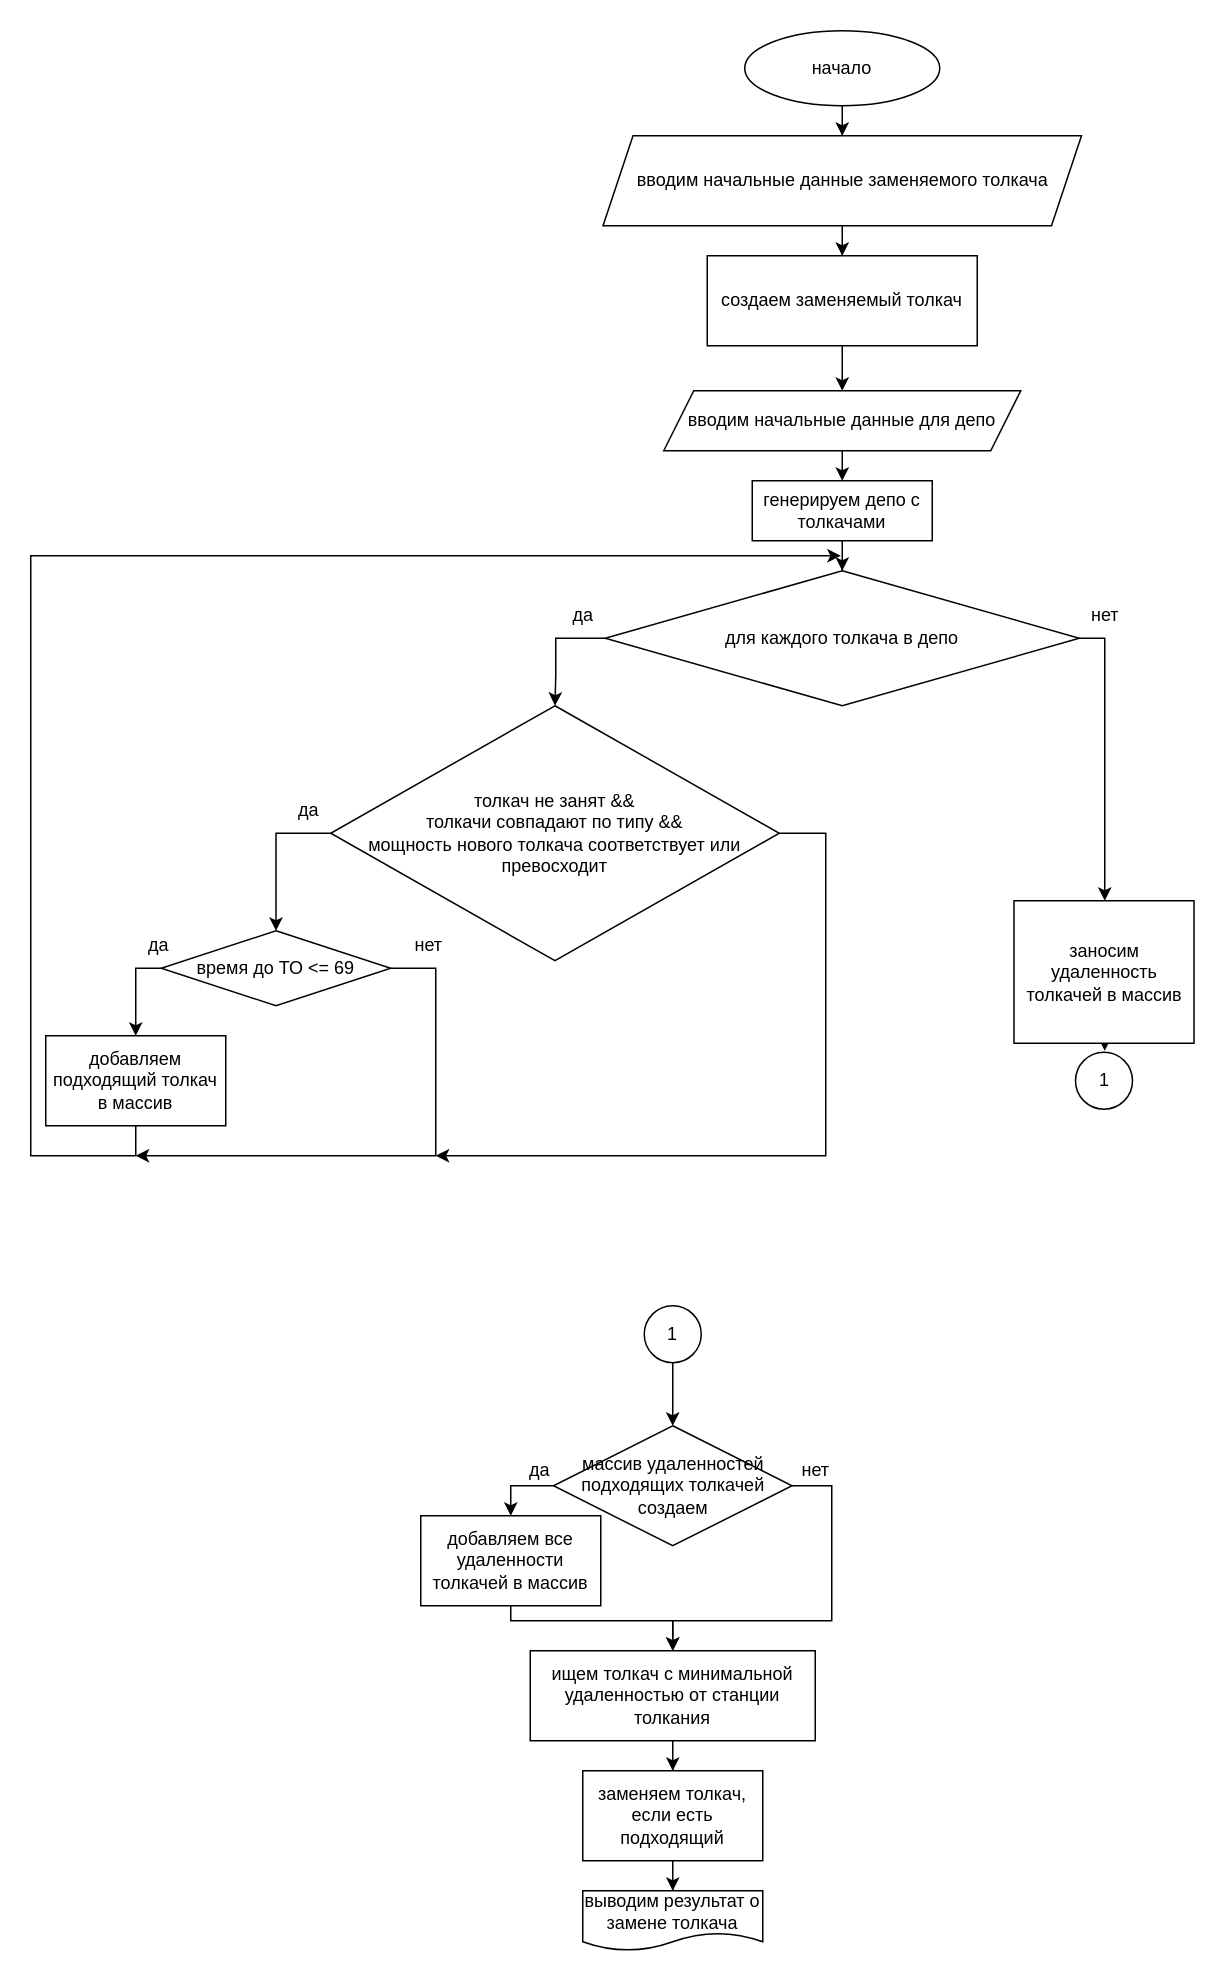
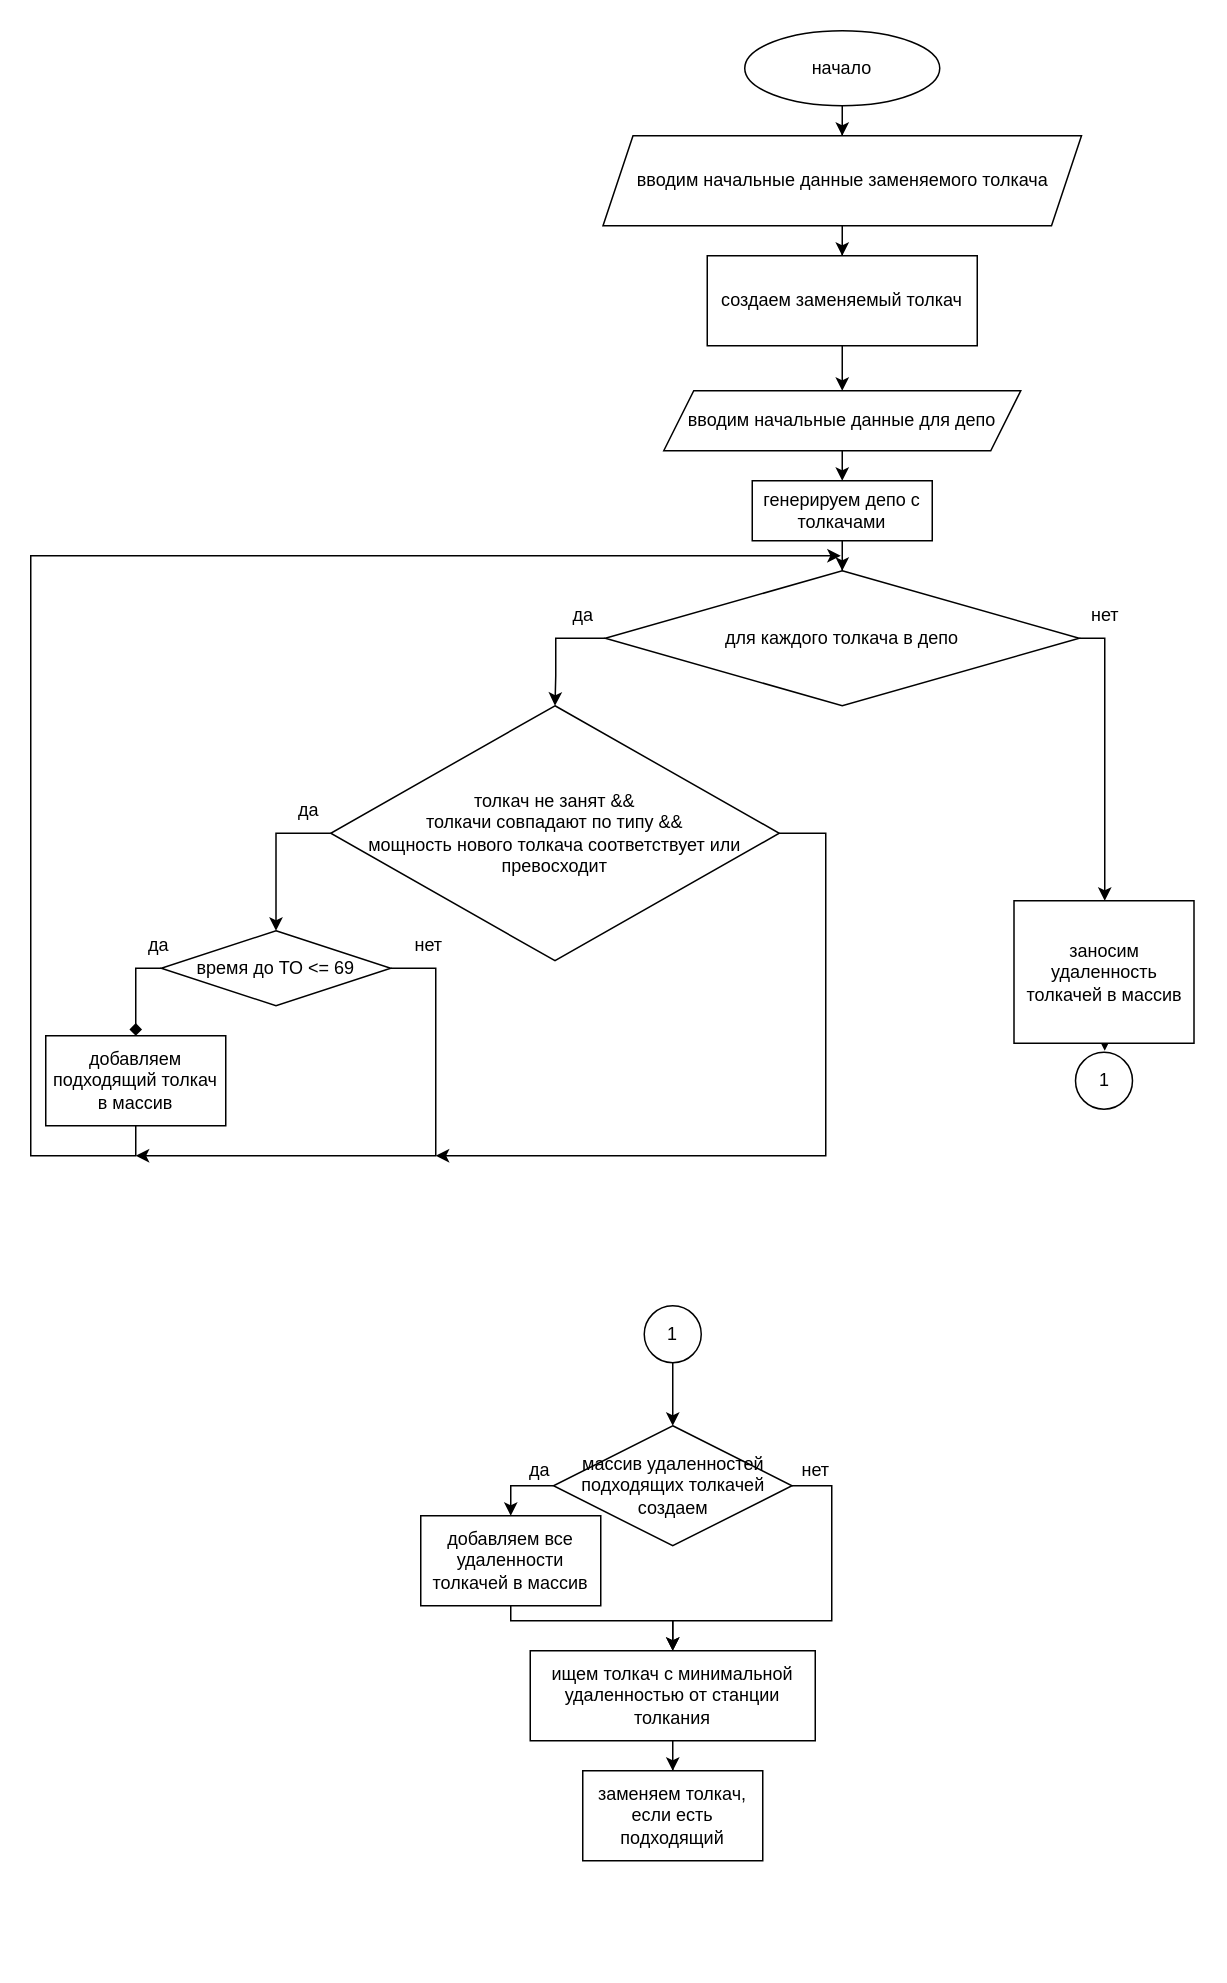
edge "время до ТО <= 69" -> "добавляем подходящий толкач в массив": arrowhead classic -> diamond
edge "заменяем толкач, если есть подходящий" -> "выводим результат о замене толкача": removed
node "выводим результат о замене толкача": removed
